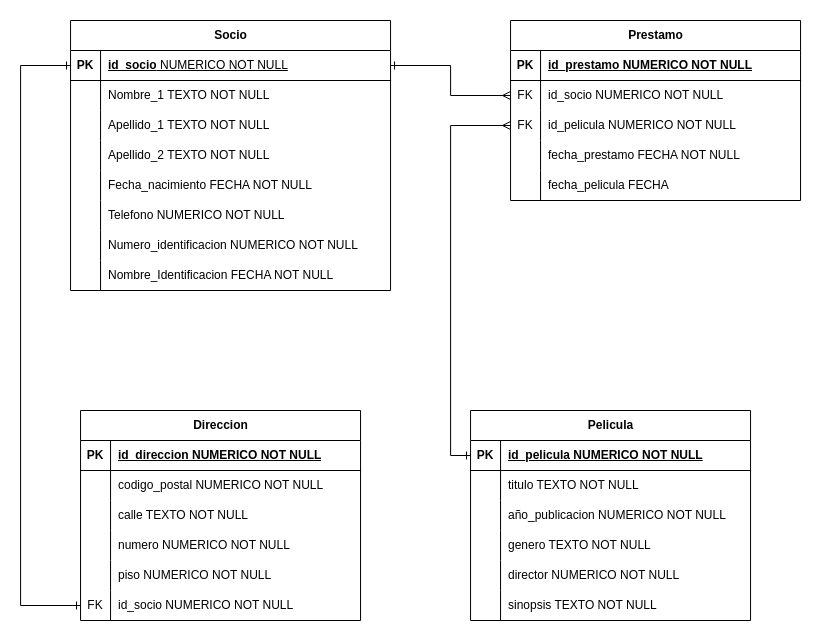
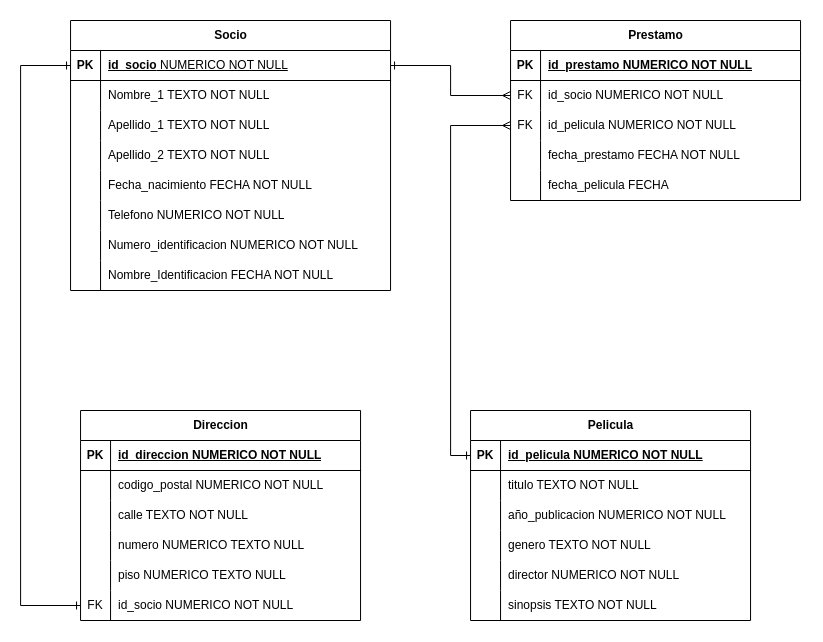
node "numero NUMERICO NOT NULL": label "numero NUMERICO NOT NULL" -> "numero NUMERICO TEXTO NULL"
node "piso NUMERICO NOT NULL": label "piso NUMERICO NOT NULL" -> "piso NUMERICO TEXTO NULL"
